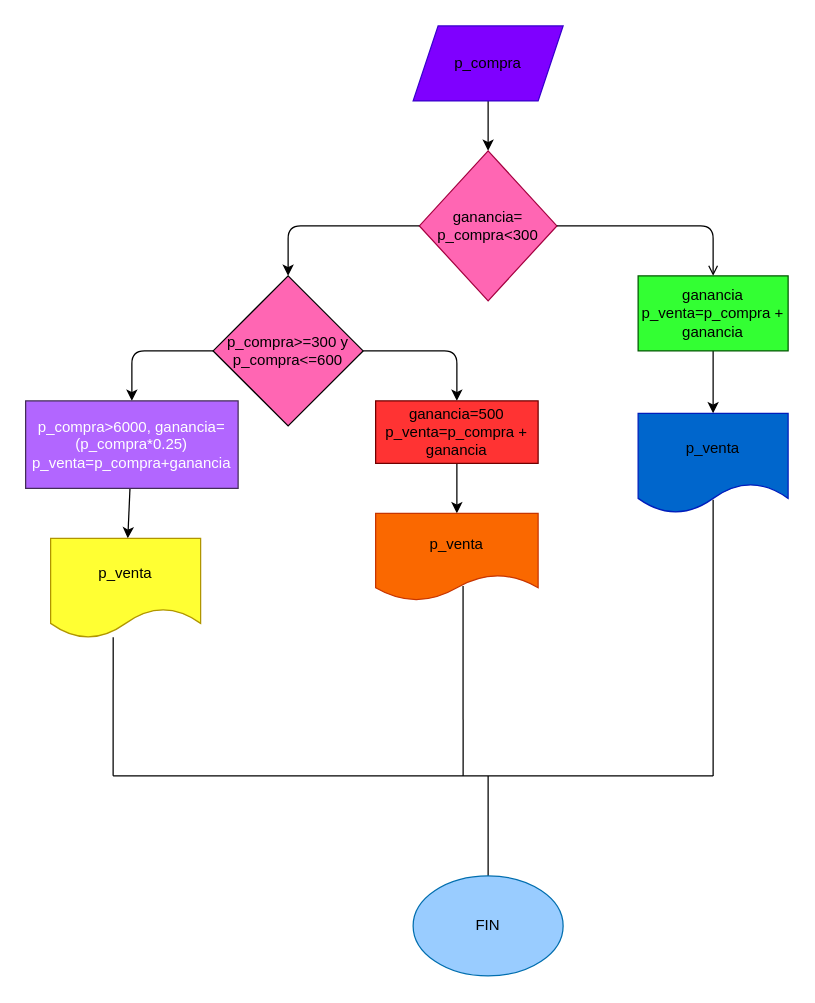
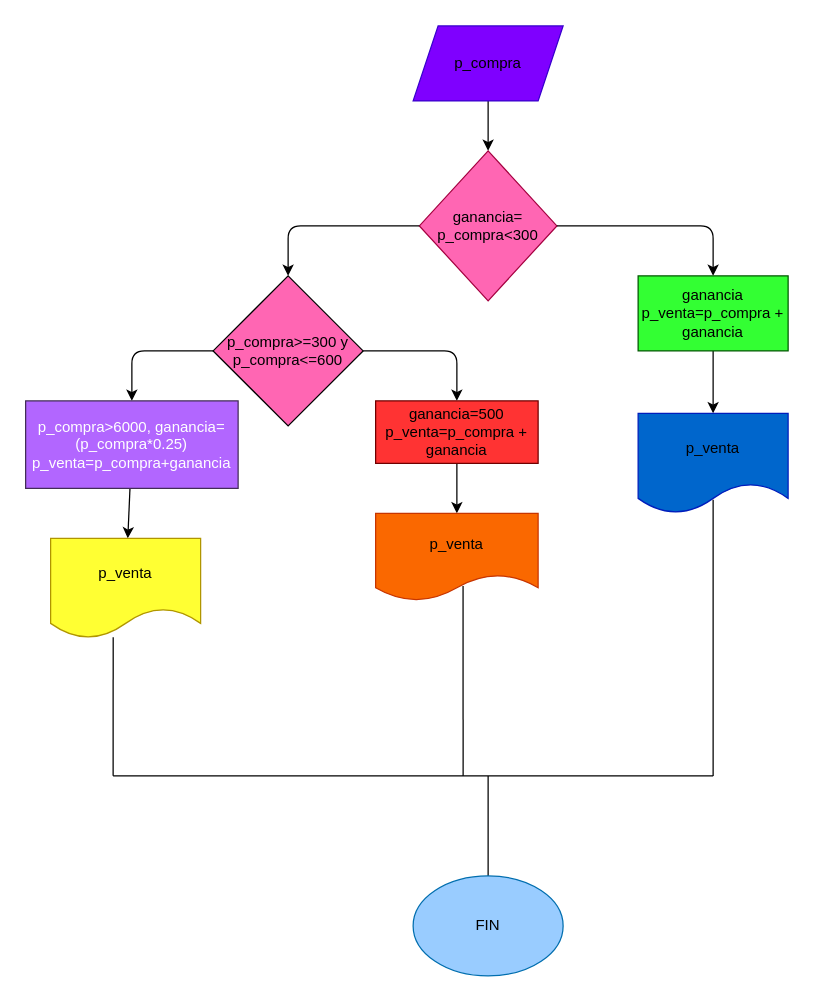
edge "ganancia= p_compra<300" -> "ganancia p_venta=p_compra + ganancia": arrowhead open -> classic
